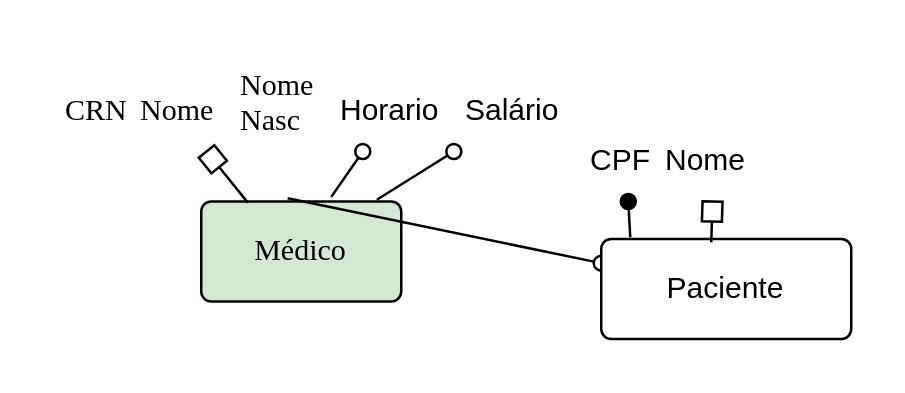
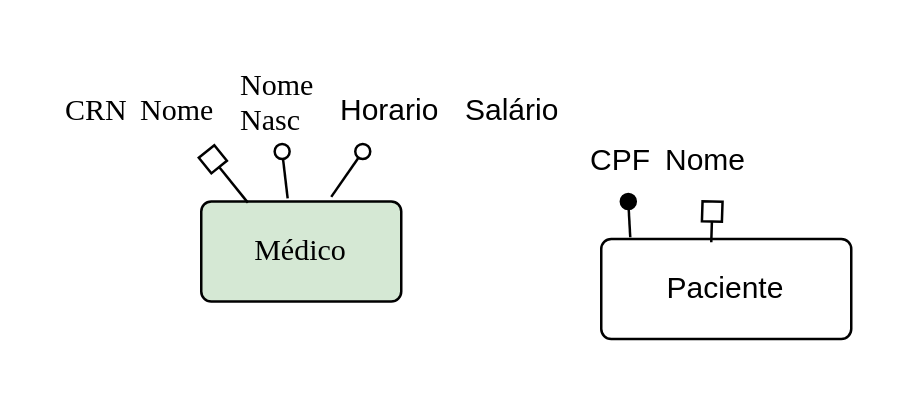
edge "Médico" -> "Salário": removed
edge "Médico" -> "Paciente": now "Médico" -> "Nome Nasc"
